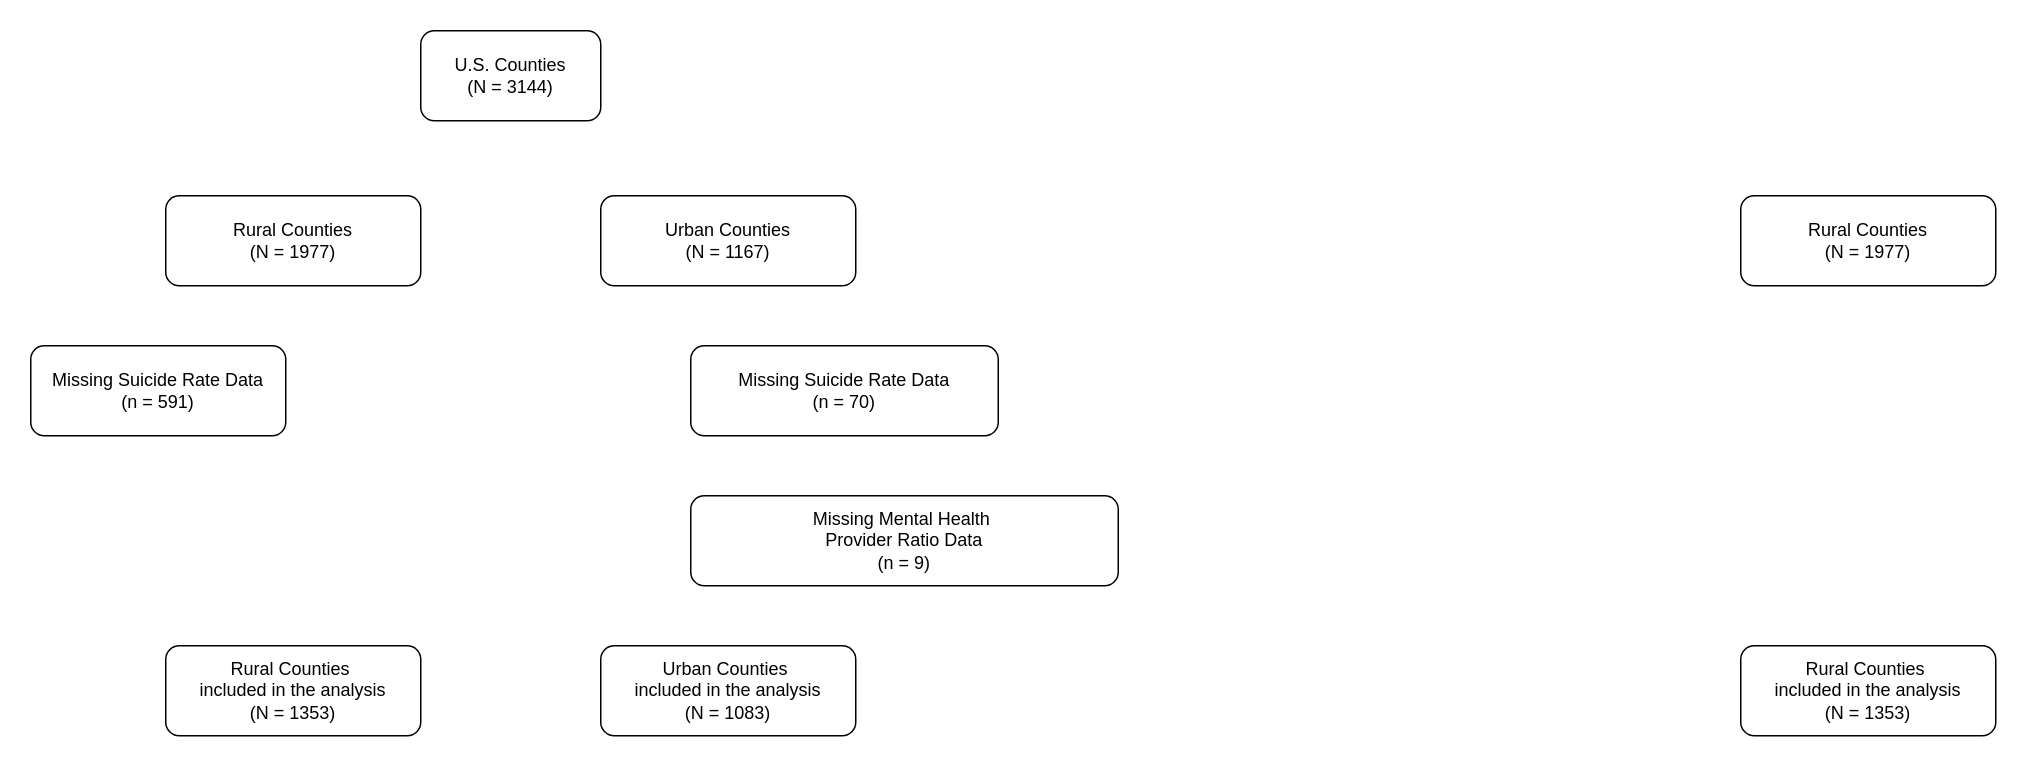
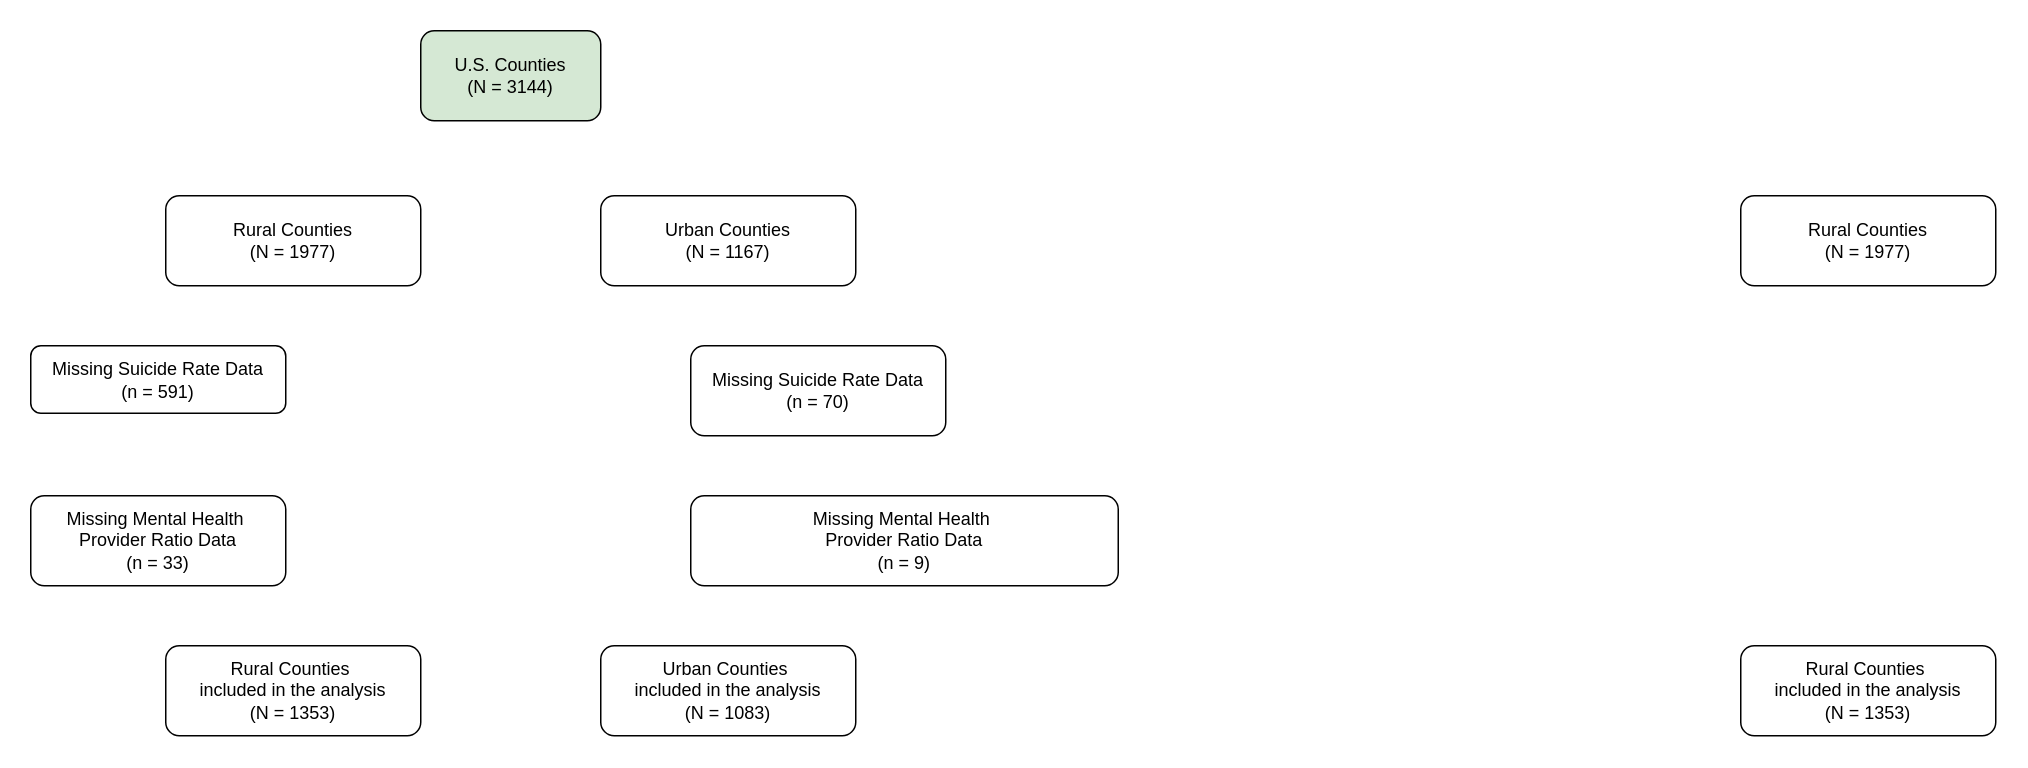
node "U.S. Counties (N = 3144)": fillcolor #ffffff -> #d5e8d4
node "Missing Suicide Rate Data (n = 591)": size 255x90 -> 255x68
node "Missing Suicide Rate Data (n = 70)": size 308x90 -> 255x90
node "Missing Mental Health Provider Ratio Data (n = 33)": added
